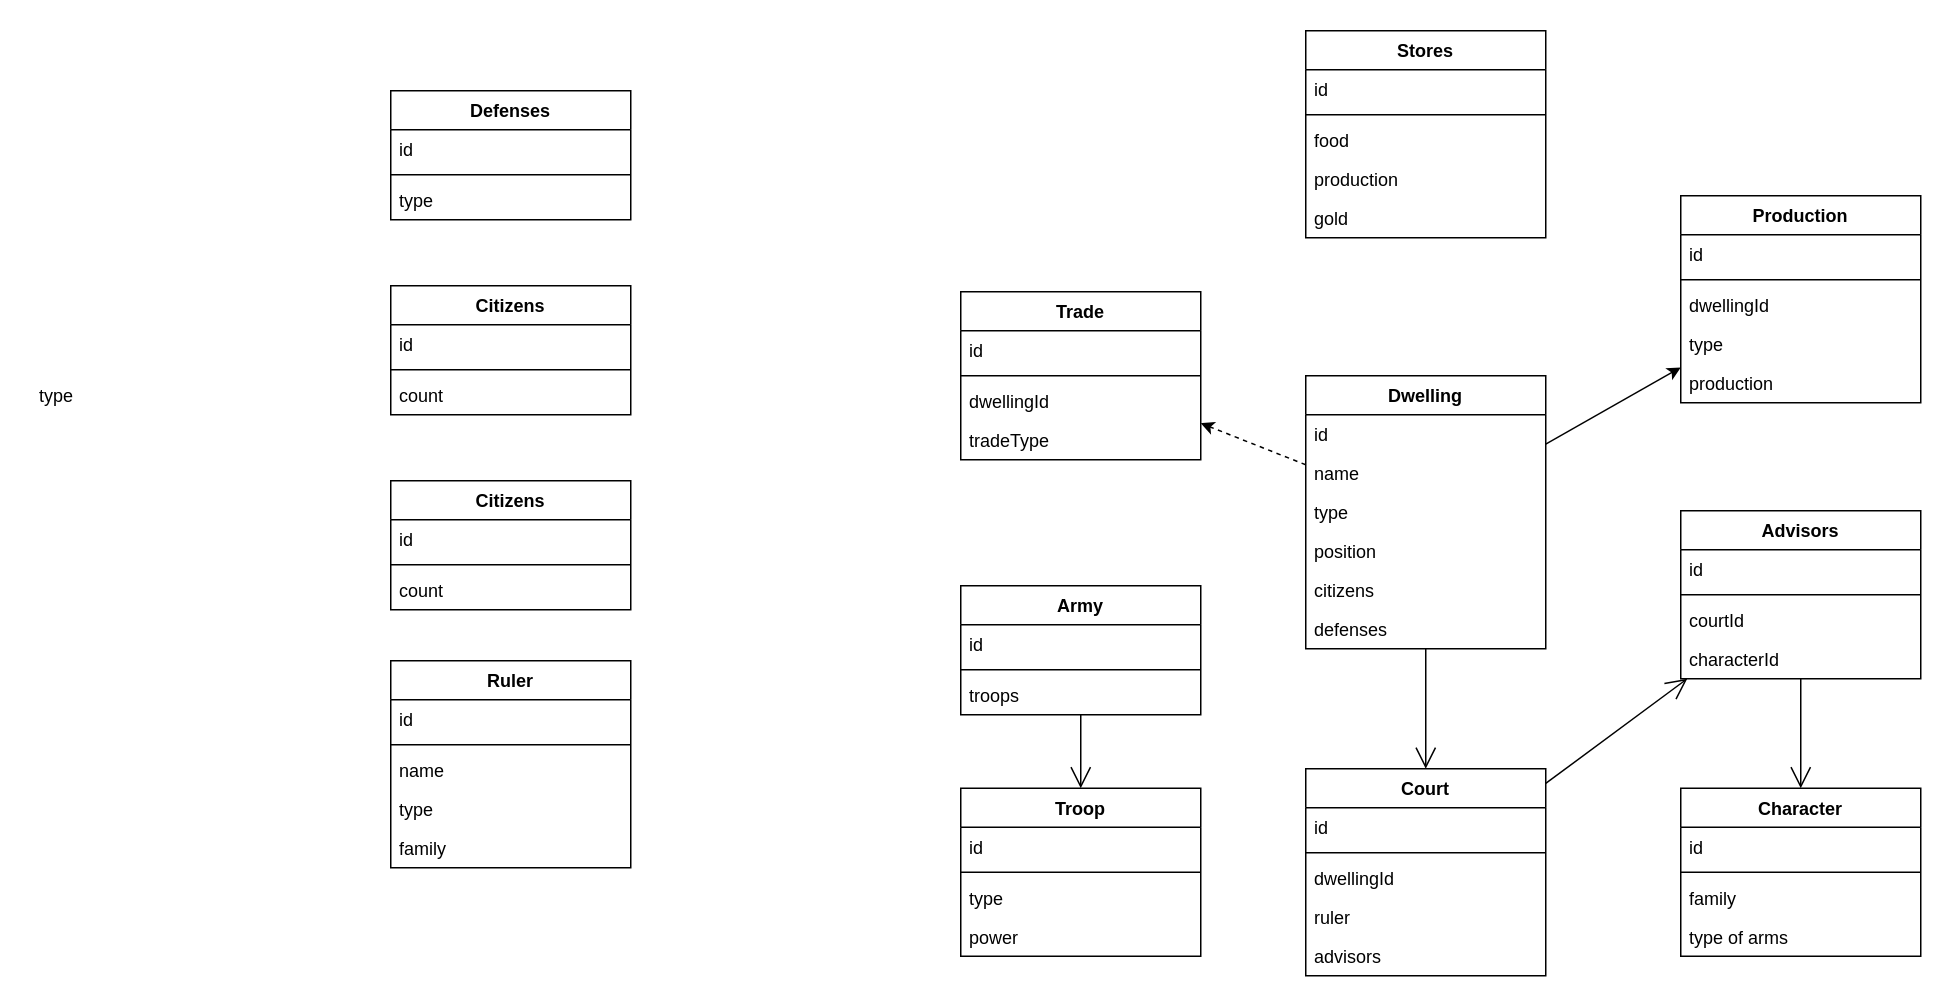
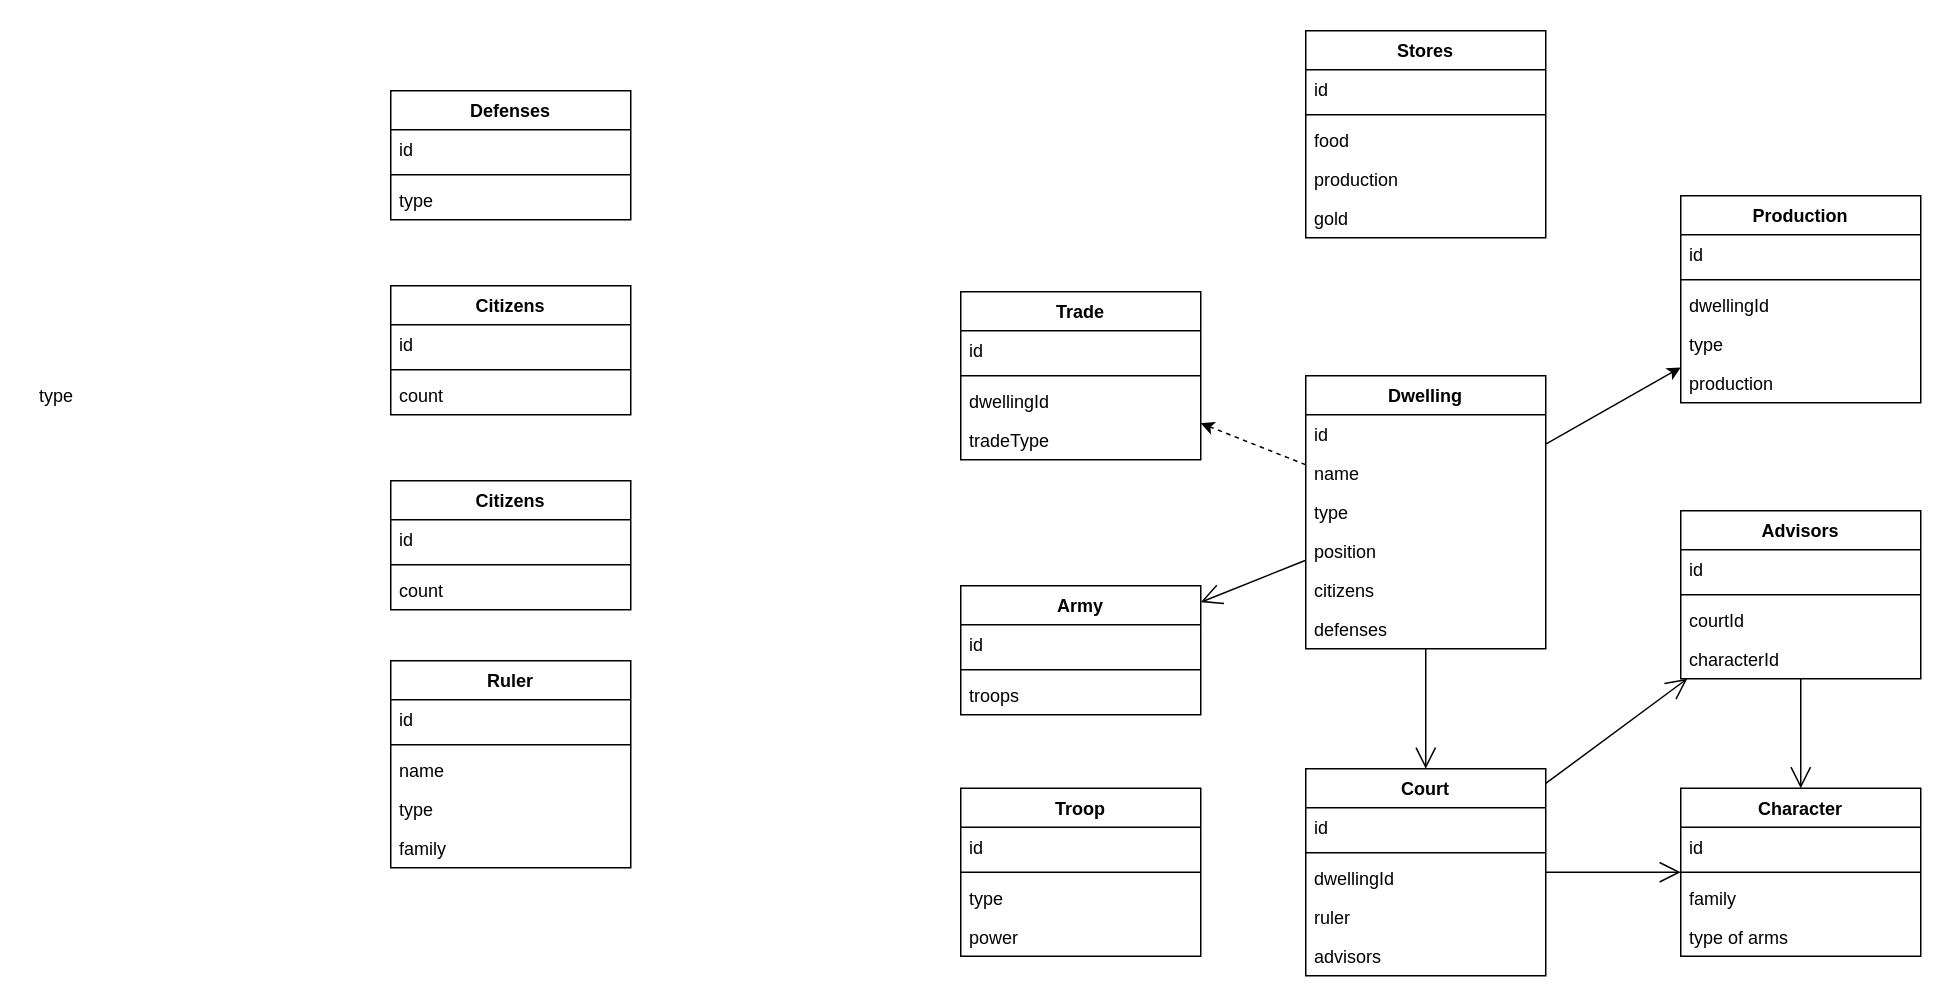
edge "Dwelling" -> "Army": added
edge "Army" -> "Troop": removed
edge "Court" -> "Character": added
